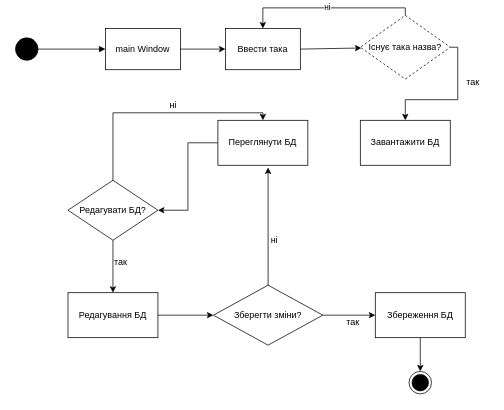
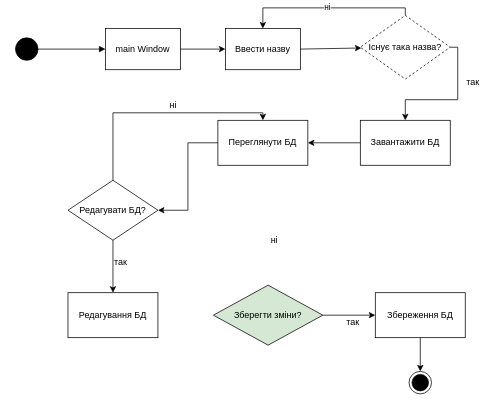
node "Ввести така": label "Ввести така" -> "Ввести назву"
edge "Завантажити БД" -> "Переглянути БД": added
edge "Зберегти зміни?" -> "Переглянути БД": removed
edge "Редагування БД" -> "Зберегти зміни?": removed
node "Зберегти зміни?": fillcolor #ffffff -> #d5e8d4
